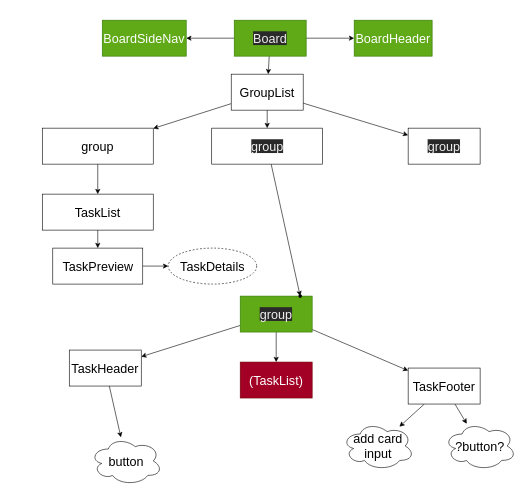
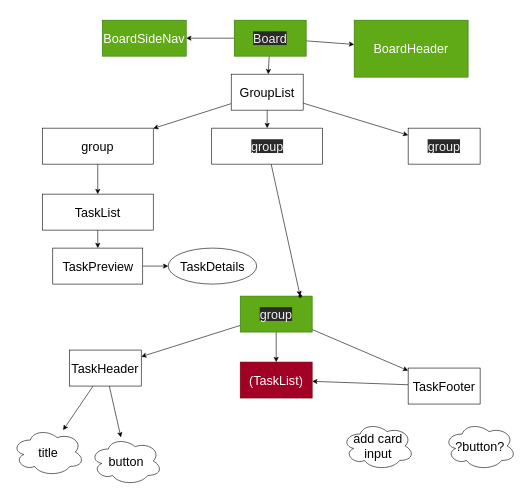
node "BoardHeader": size 78x36 -> 114x57
node "TaskDetails": style dashed -> solid
edge "TaskHeader" -> "title": added
edge "TaskFooter" -> "?button?": now "TaskFooter" -> "(TaskList)"
edge "TaskFooter" -> "add card input": removed
node "title": added
